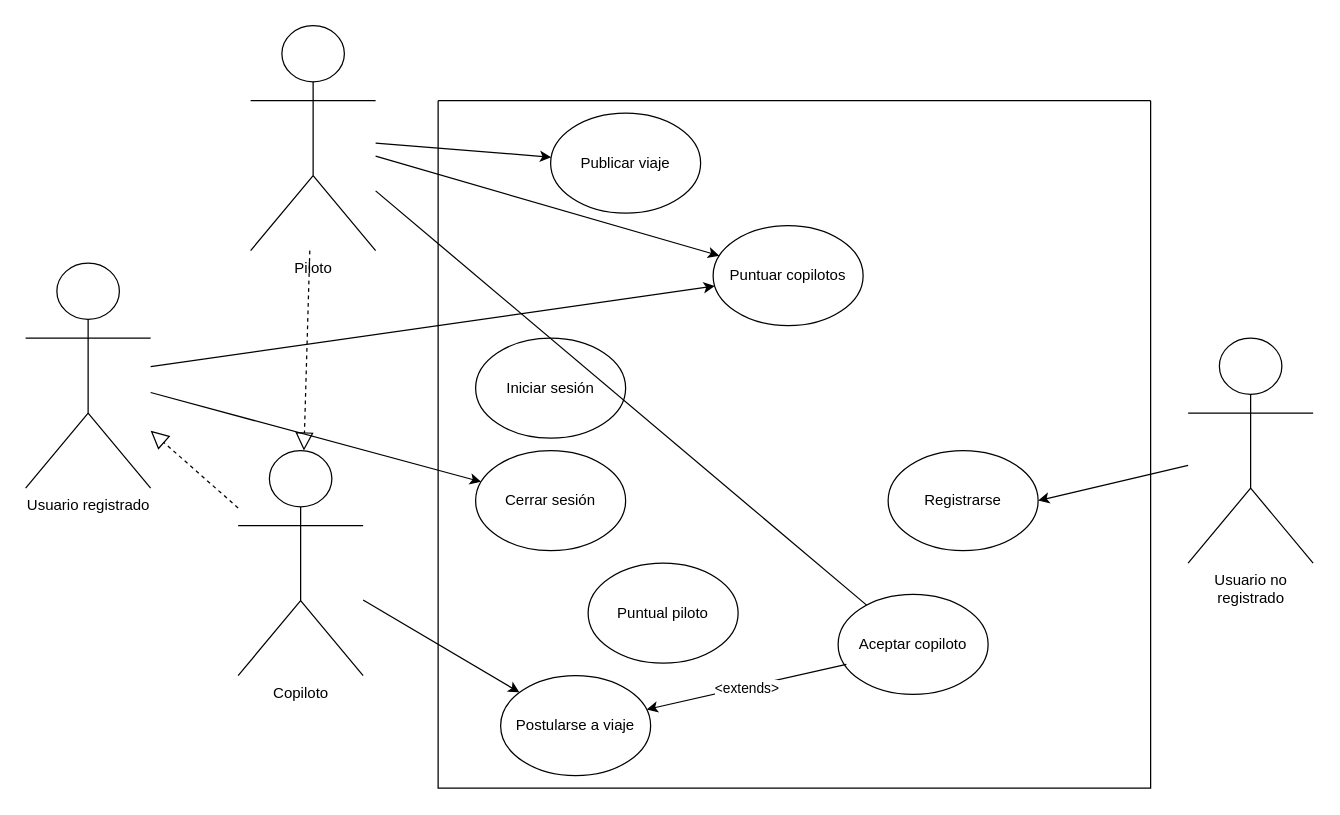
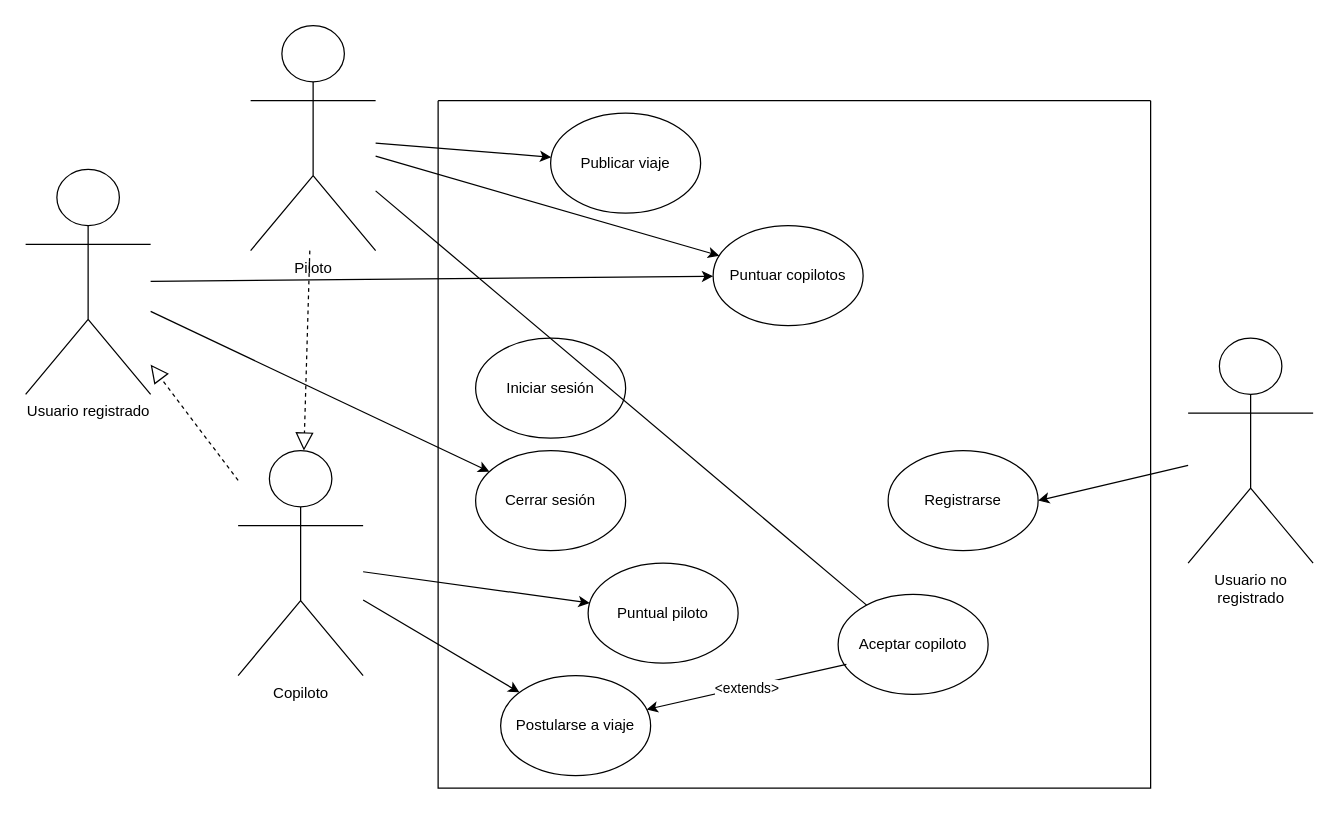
node "Usuario registrado": moved (88, 376) -> (88, 282)
edge "Copiloto" -> "Puntual piloto": added
